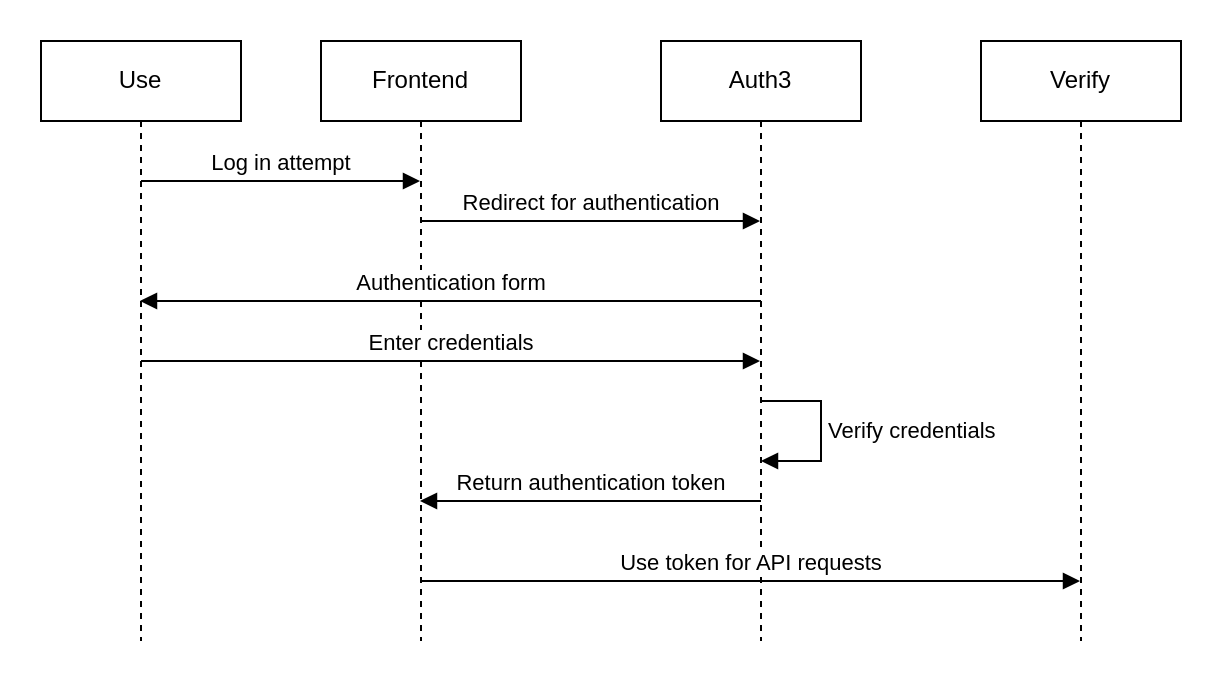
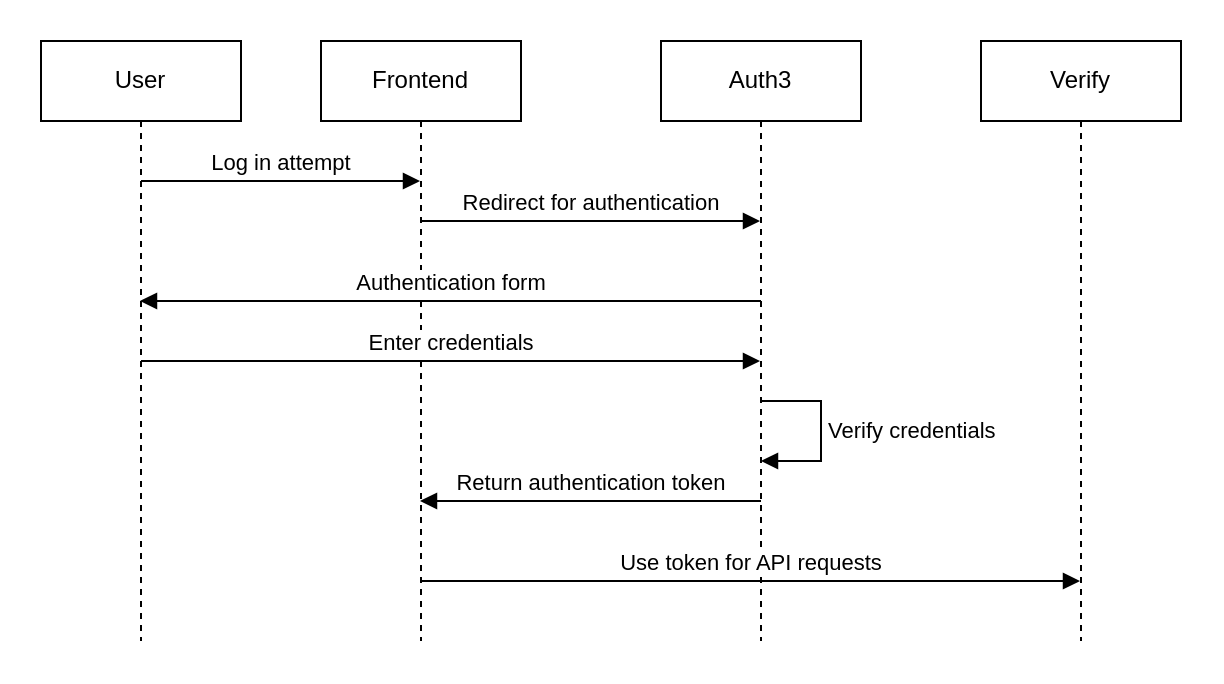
node "Use": label "Use" -> "User"
